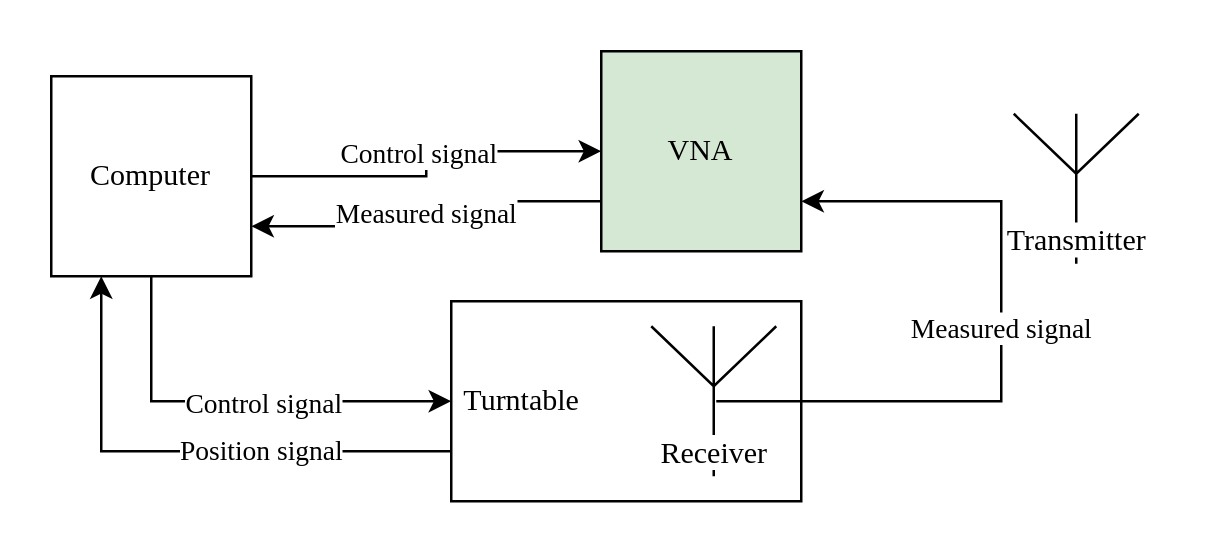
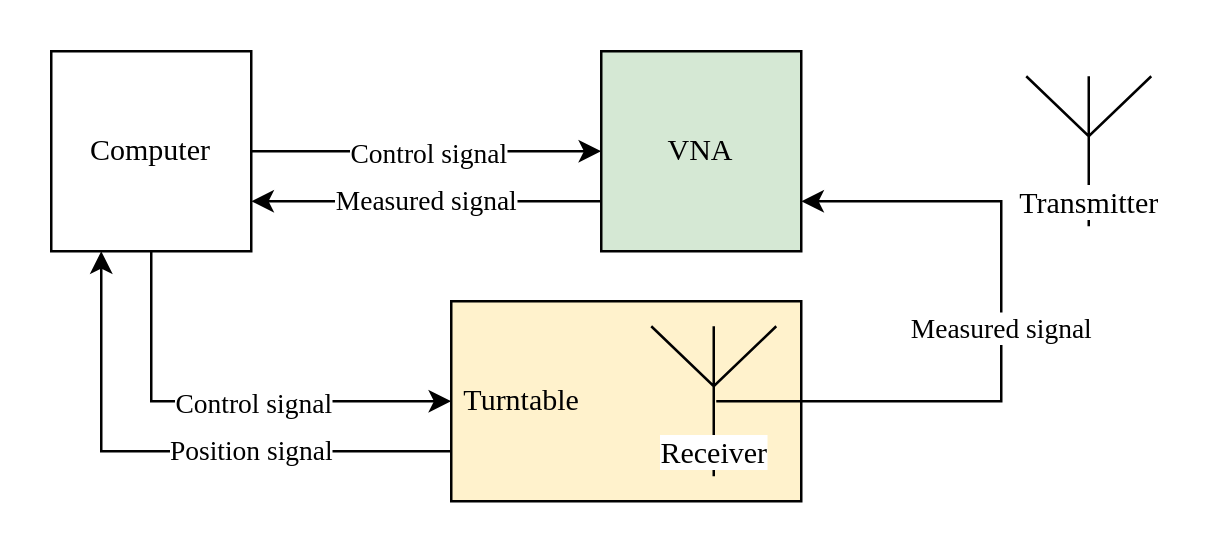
node "Computer": moved (151, 176) -> (151, 151)
node "Transmitter": moved (1076, 189) -> (1089, 151)
node "Turntable": fillcolor #ffffff -> #fff2cc
